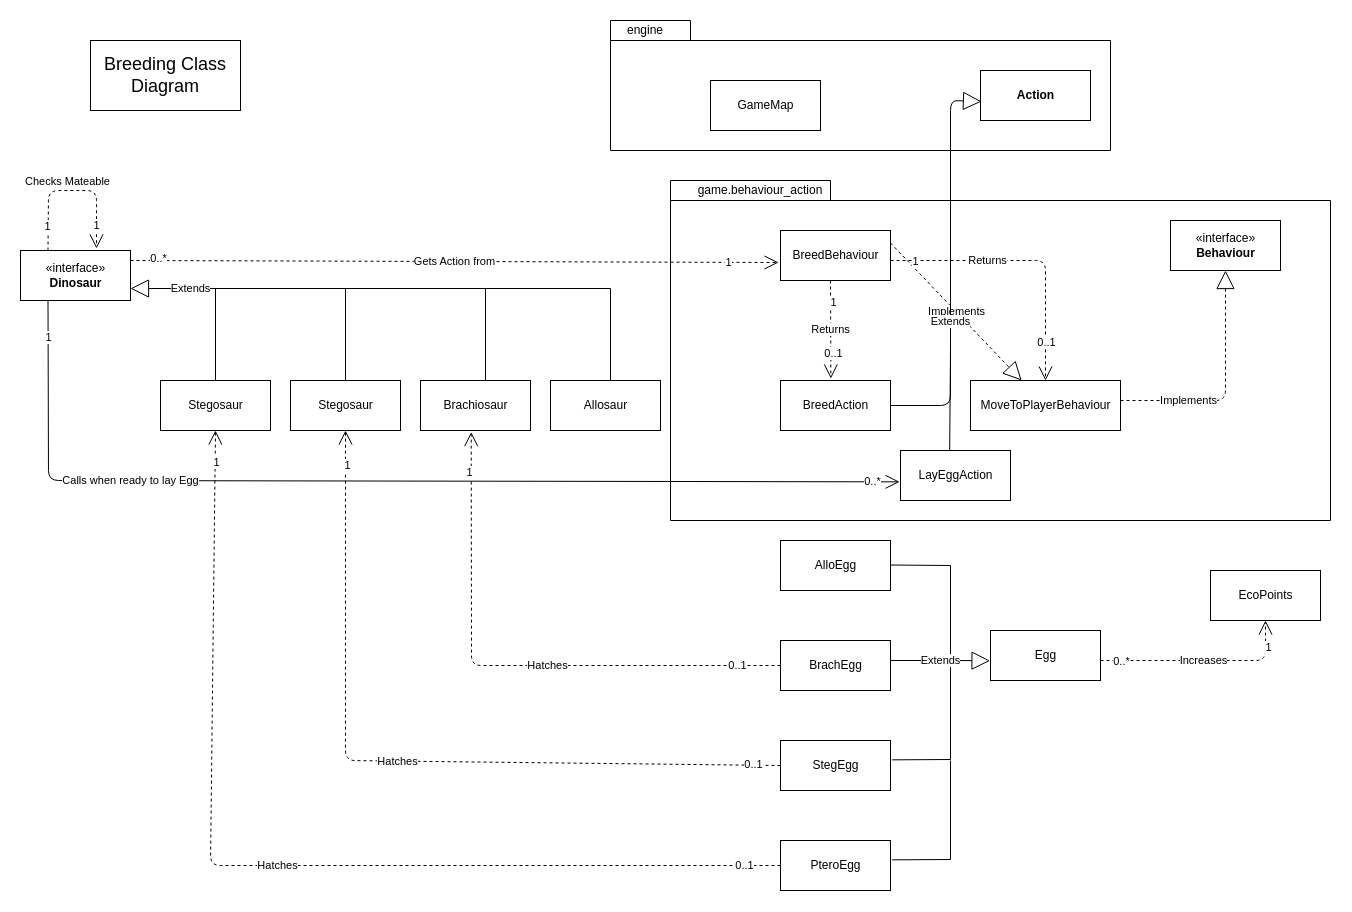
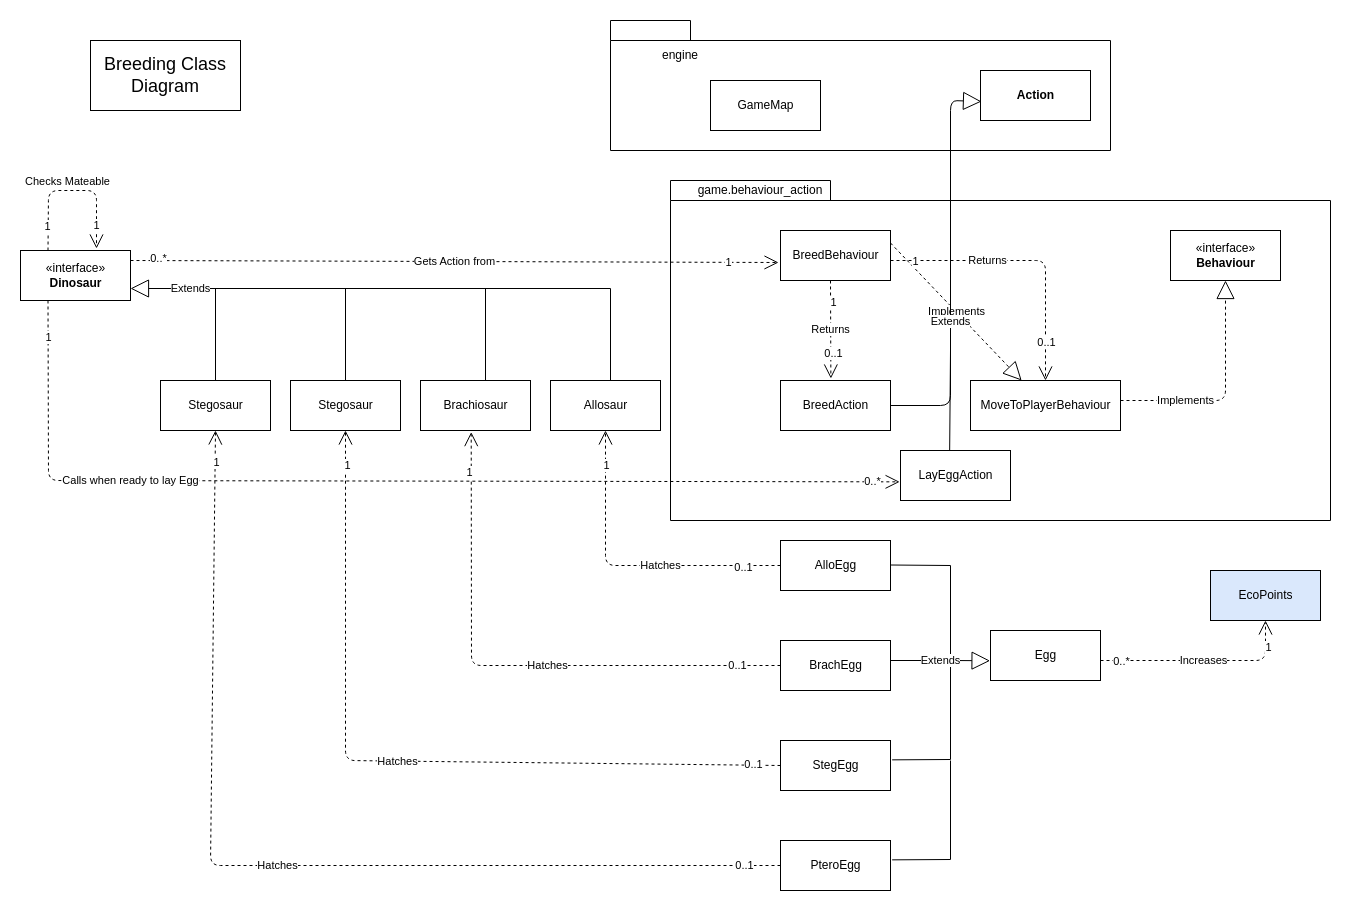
node "engine": moved (646, 31) -> (681, 56)
node "«interface» Behaviour": moved (1226, 246) -> (1226, 256)
edge "«interface» Dinosaur" -> "LayEggAction": style solid -> dashed
edge "AlloEgg" -> "Allosaur": added, labels "0..1", "Hatches", "1"
node "EcoPoints": fillcolor #ffffff -> #dae8fc
